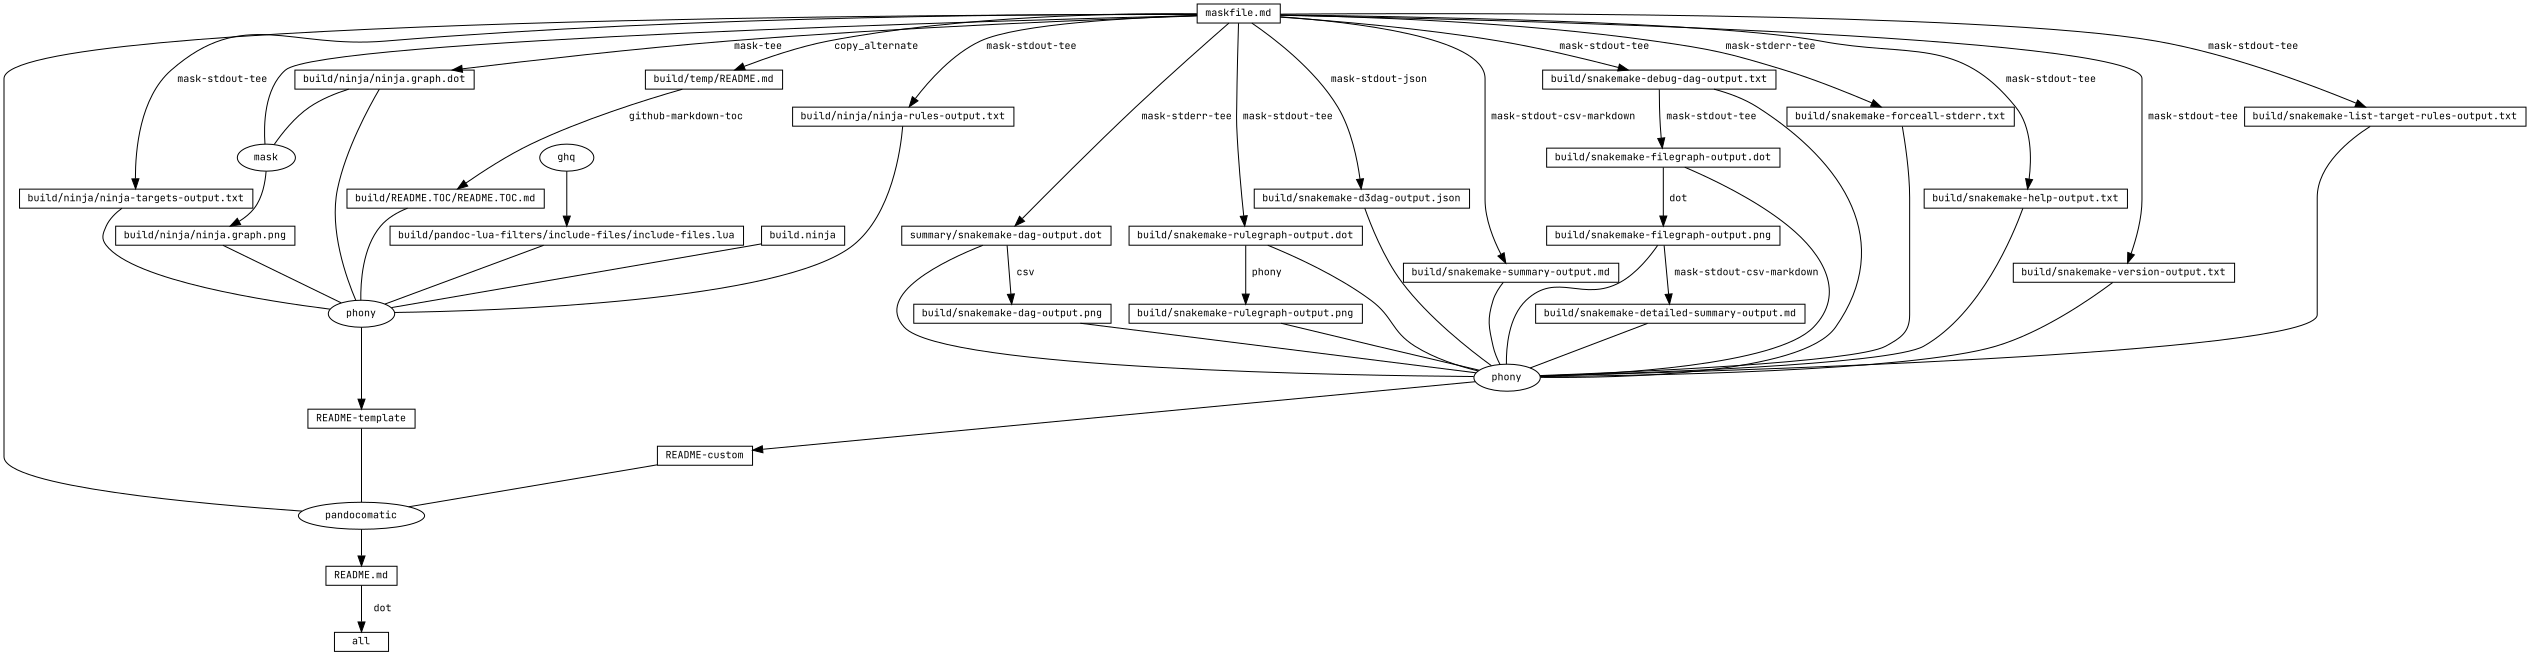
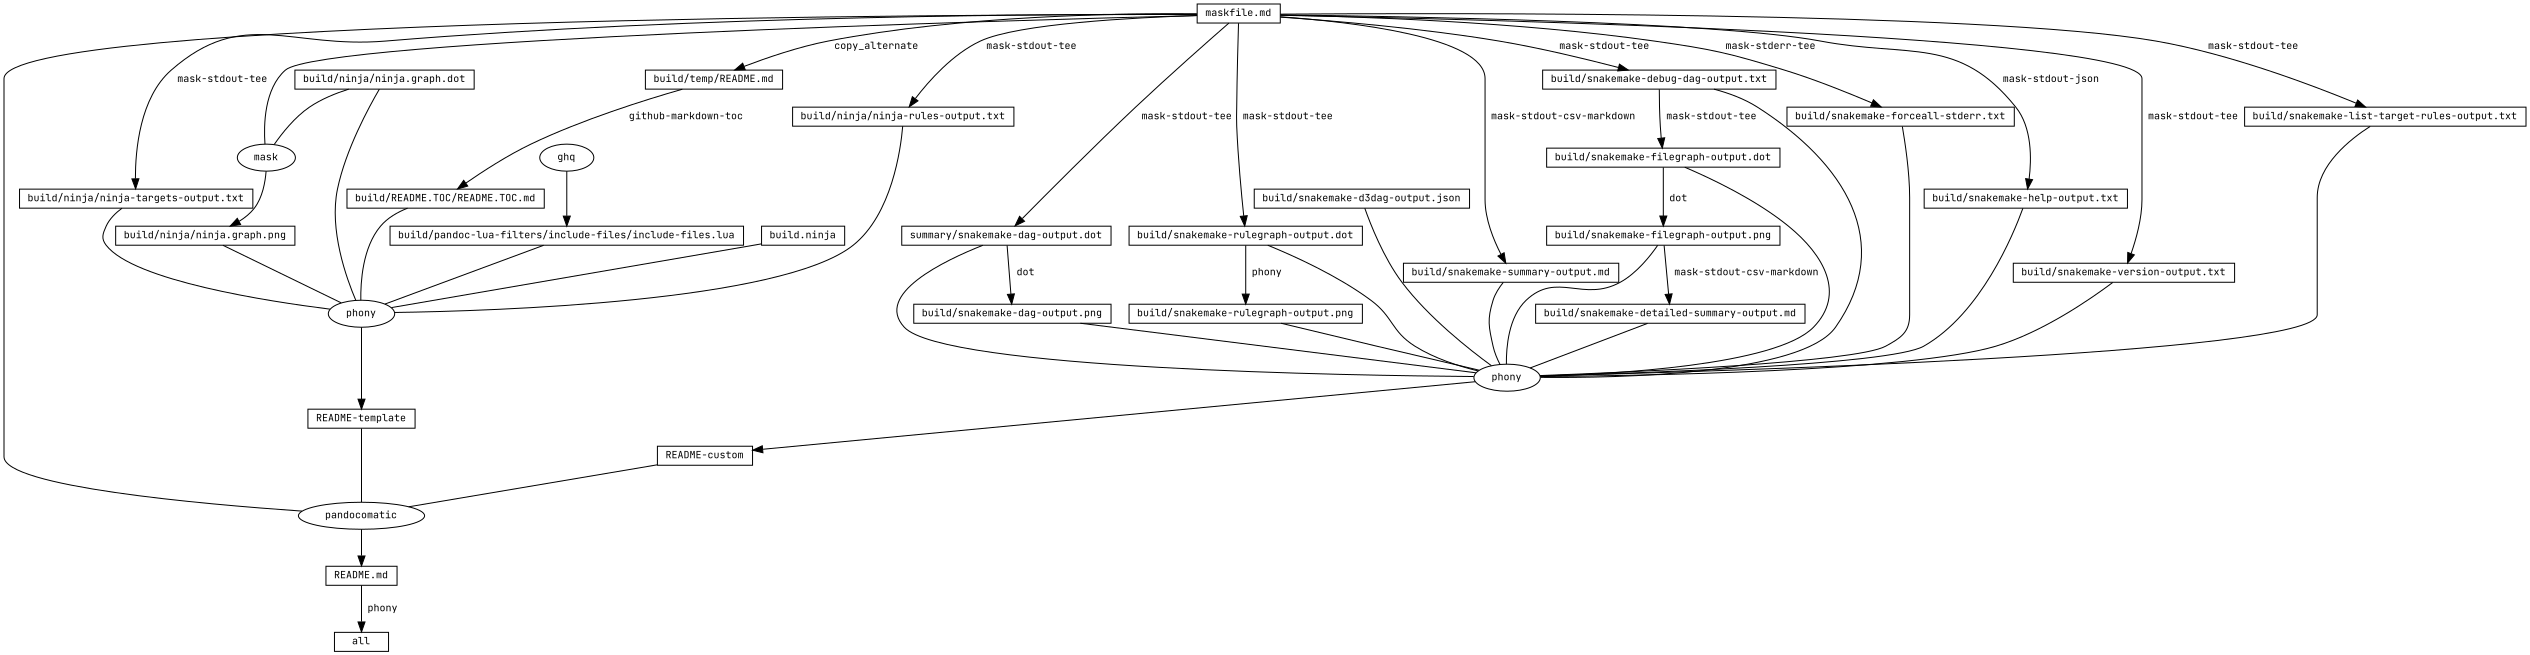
edge "maskfile.md" -> "build/ninja/ninja.graph.dot": removed, label "mask-tee"
edge "maskfile.md" -> "build/snakemake-help-output.txt": label " mask-stdout-tee" -> " mask-stdout-json"
edge "maskfile.md" -> "build/snakemake-d3dag-output.json": removed, label "mask-stdout-json"
edge "maskfile.md" -> "summary/snakemake-dag-output.dot": label " mask-stderr-tee" -> " mask-stdout-tee"
edge "summary/snakemake-dag-output.dot" -> "build/snakemake-dag-output.png": label " csv" -> " dot"
edge "README.md" -> "all": label " dot" -> " phony"
